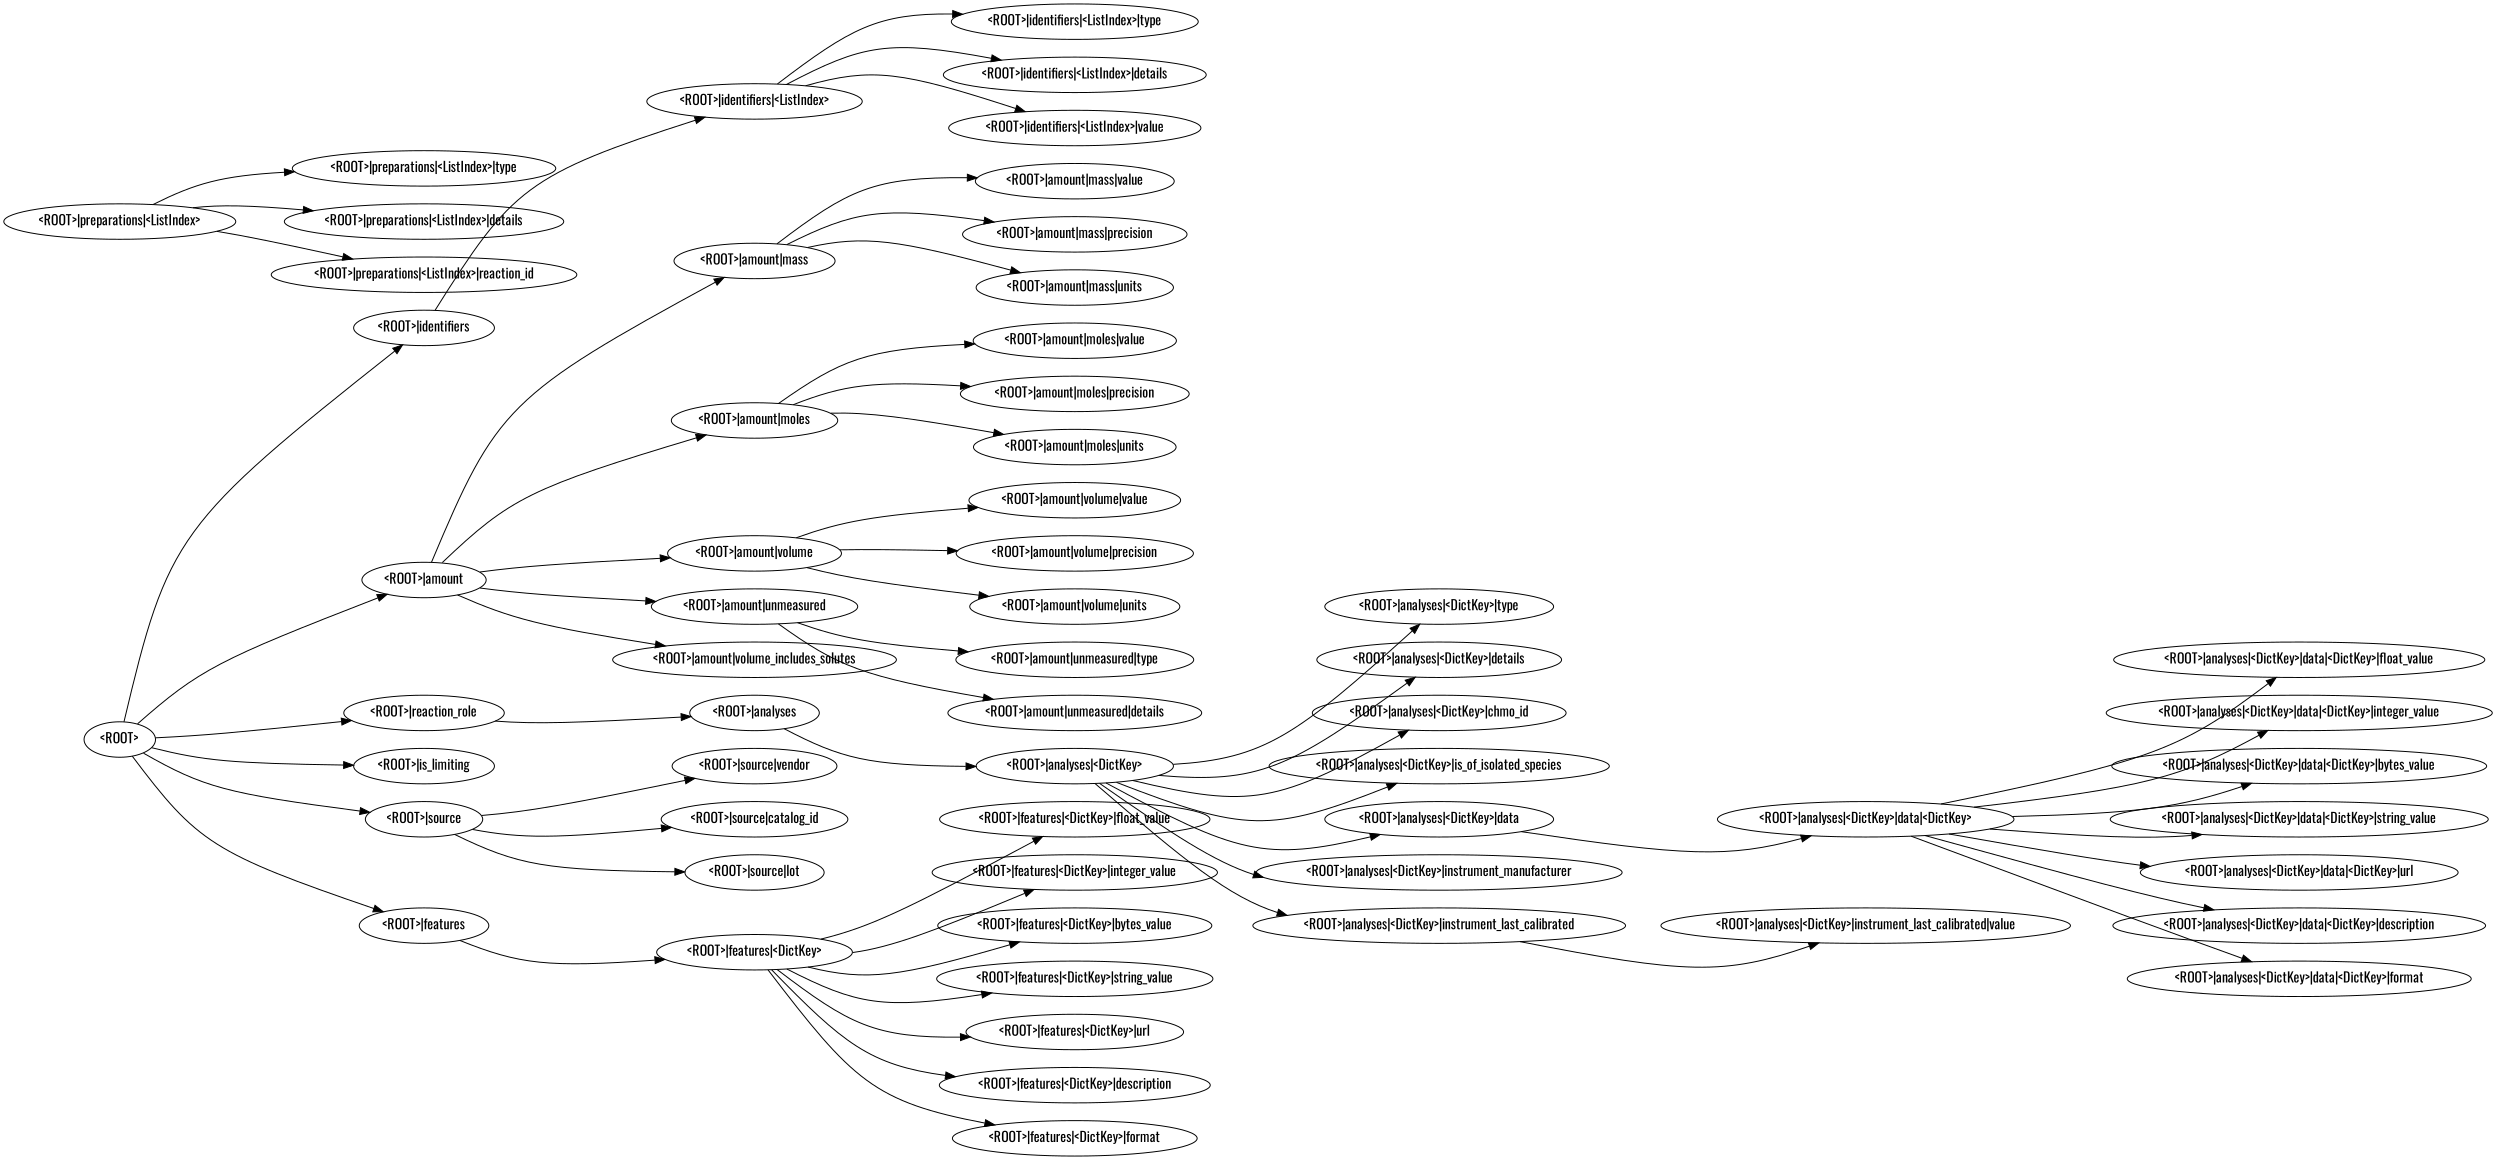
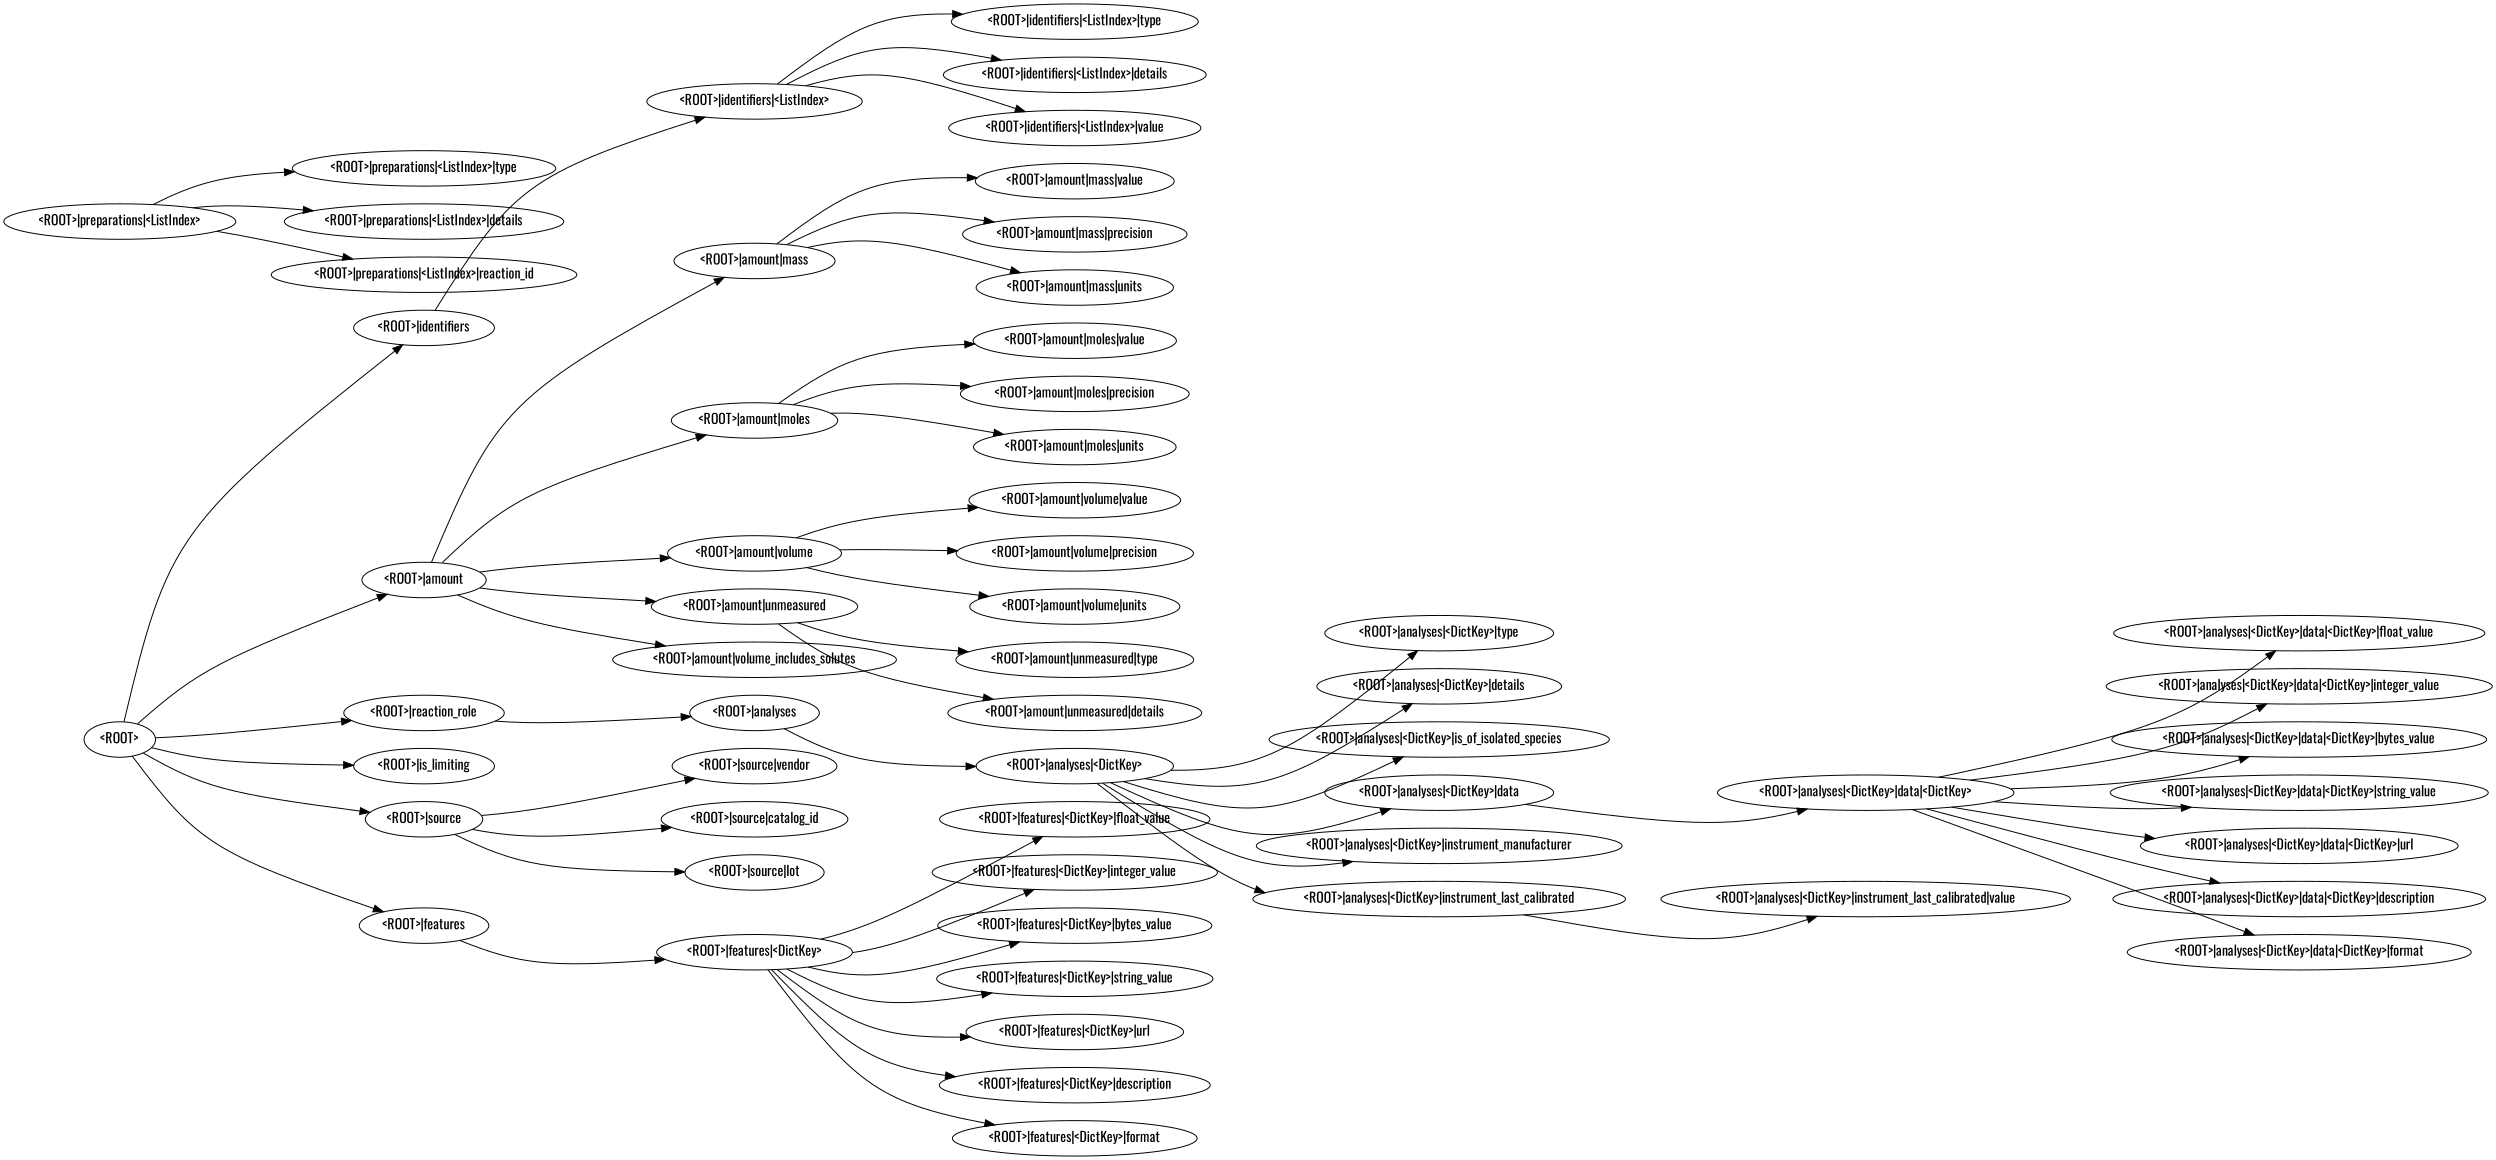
node "<ROOT>|analyses|<DictKey>|chmo_id": removed
